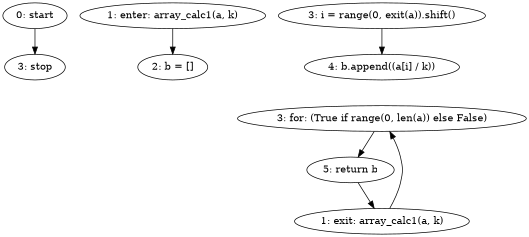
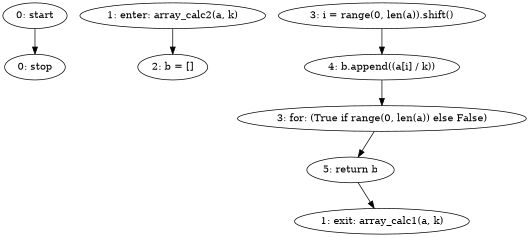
node "1: enter: array_calc1(a, k)": label "1: enter: array_calc1(a, k)" -> "1: enter: array_calc2(a, k)"
node "3: i = range(0, exit(a)).shift()": label "3: i = range(0, exit(a)).shift()" -> "3: i = range(0, len(a)).shift()"
node "3: stop": label "3: stop" -> "0: stop"
edge "1: exit: array_calc1(a, k)" -> "3: for: (True if range(0, len(a)) else False)": now "4: b.append((a[i] / k))" -> "3: for: (True if range(0, len(a)) else False)"
